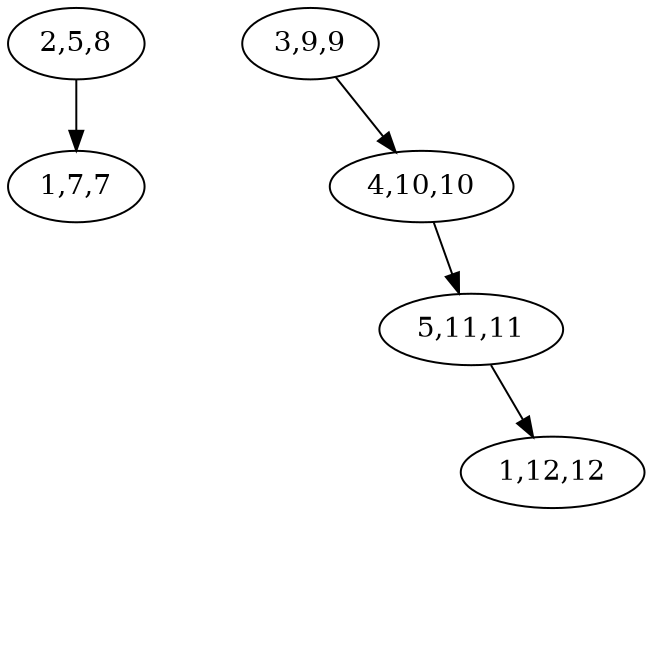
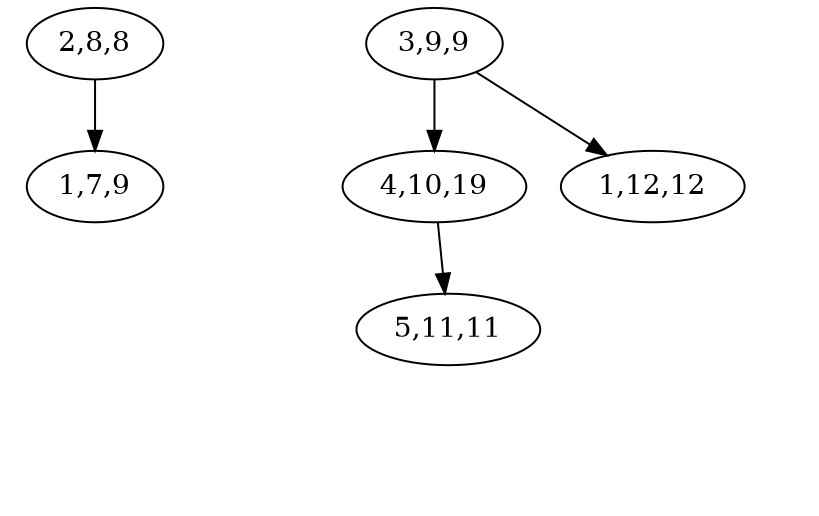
node "2,5,8": label "2,5,8" -> "2,8,8"
node "1,7,7": label "1,7,7" -> "1,7,9"
node "4,10,10": label "4,10,10" -> "4,10,19"
edge "5,11,11" -> "1,12,12": now "3,9,9" -> "1,12,12"
